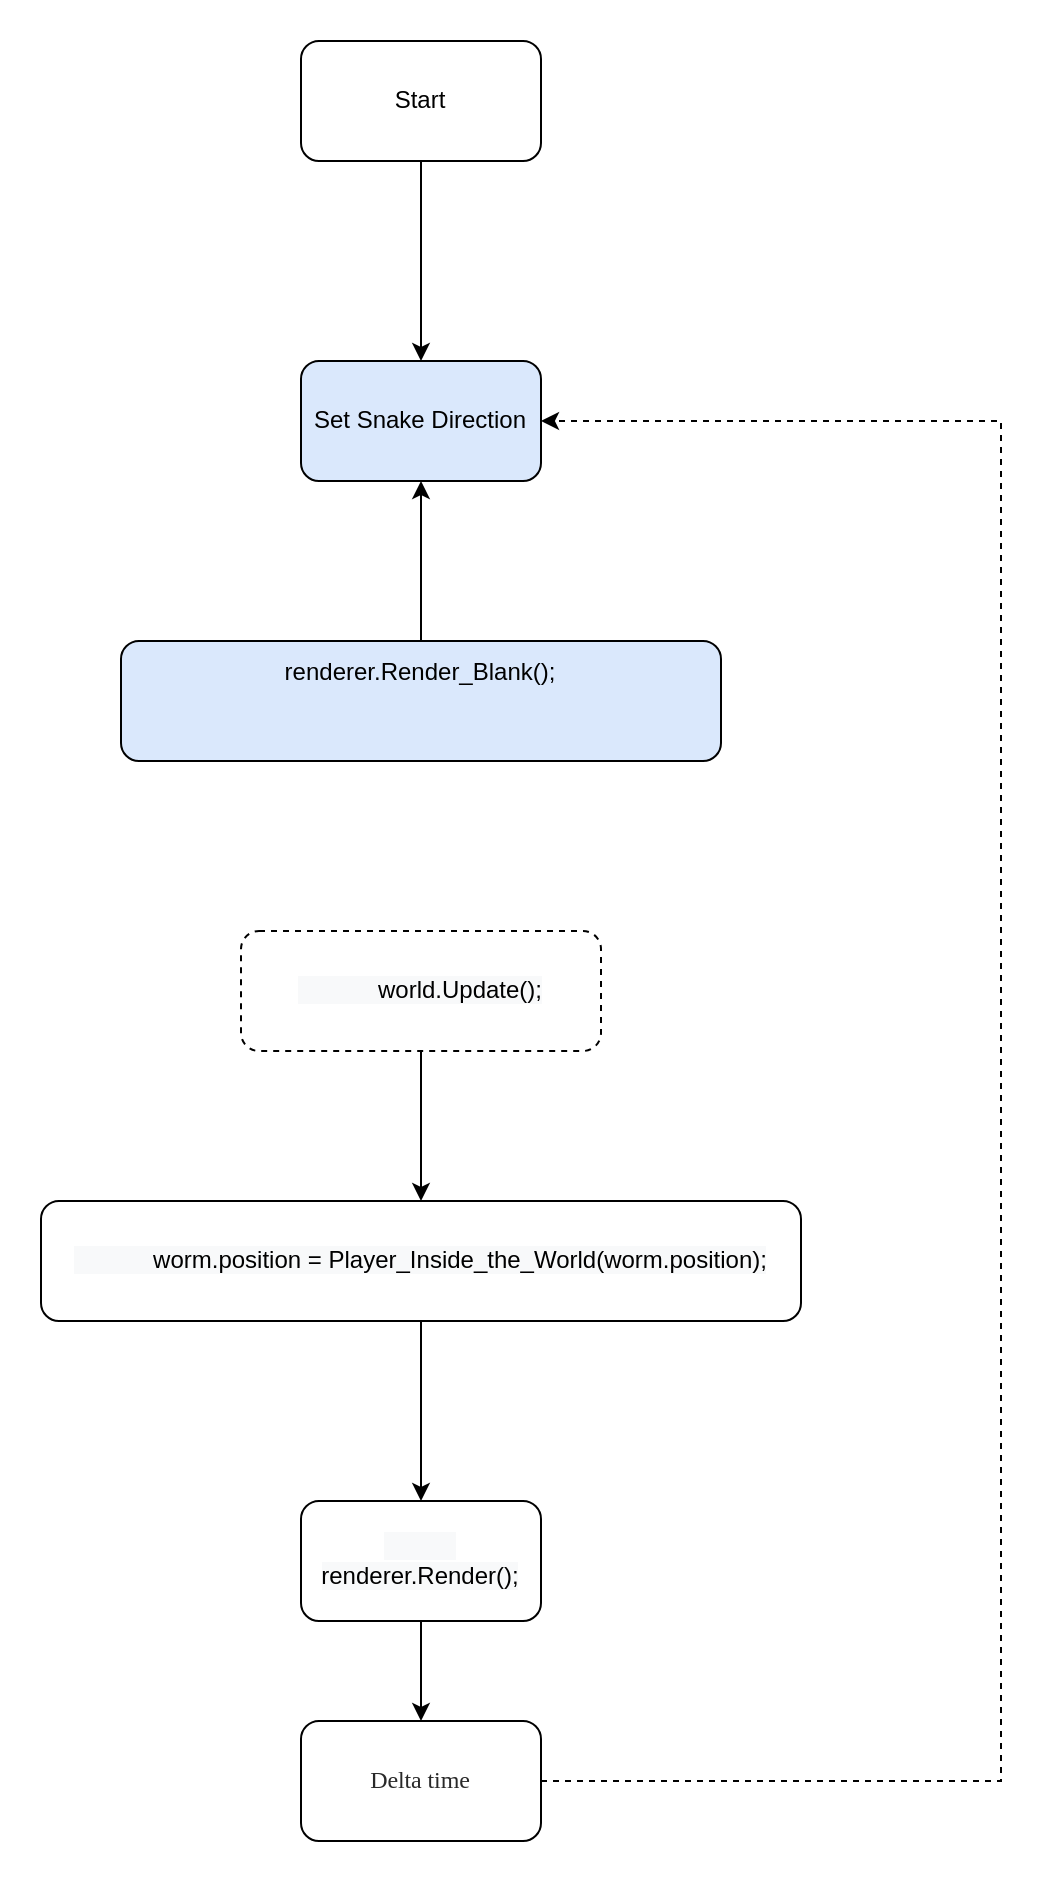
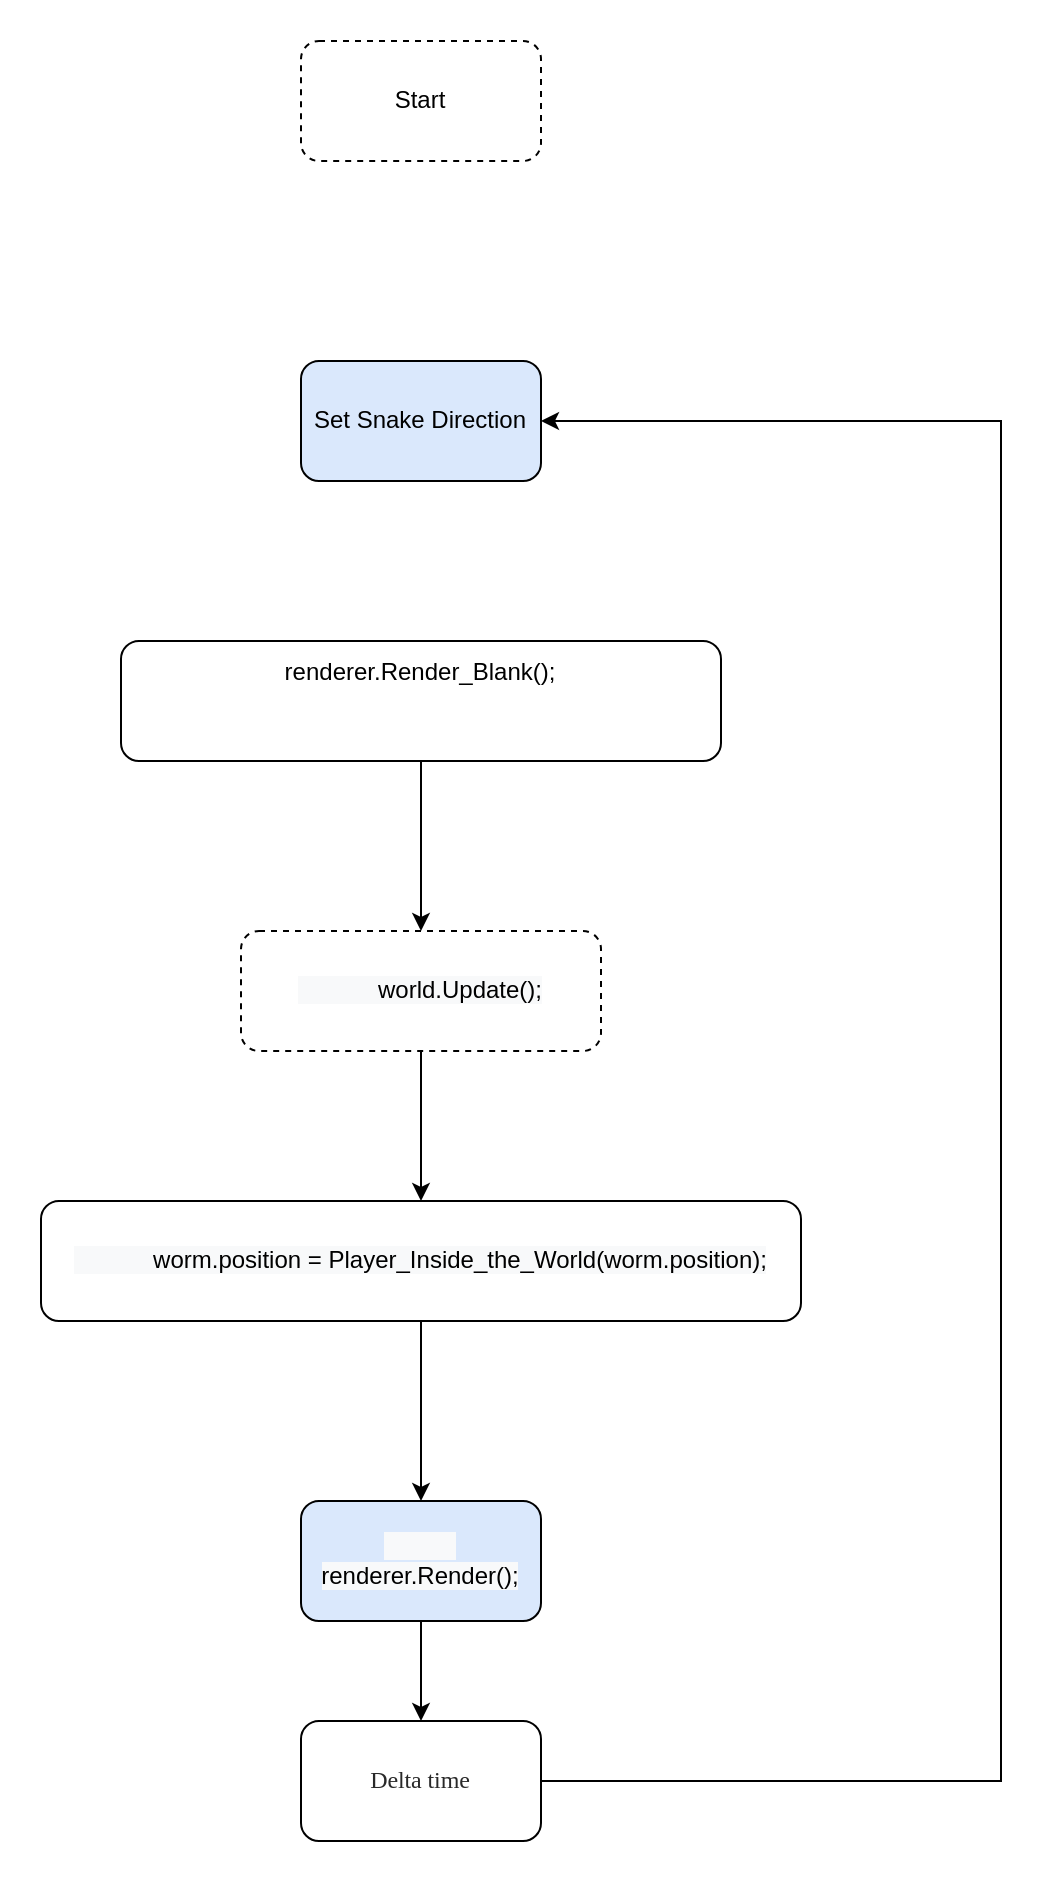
node "Start": style solid -> dashed
edge "Start" -> "Set Snake Direction": removed
edge "renderer.Render_Blank();" -> "Set Snake Direction": now "renderer.Render_Blank();" -> "world.Update();"
node "renderer.Render_Blank();": fillcolor #dae8fc -> #ffffff
edge "Delta time" -> "Set Snake Direction": style dashed -> solid
node "renderer.Render();": fillcolor #ffffff -> #dae8fc
